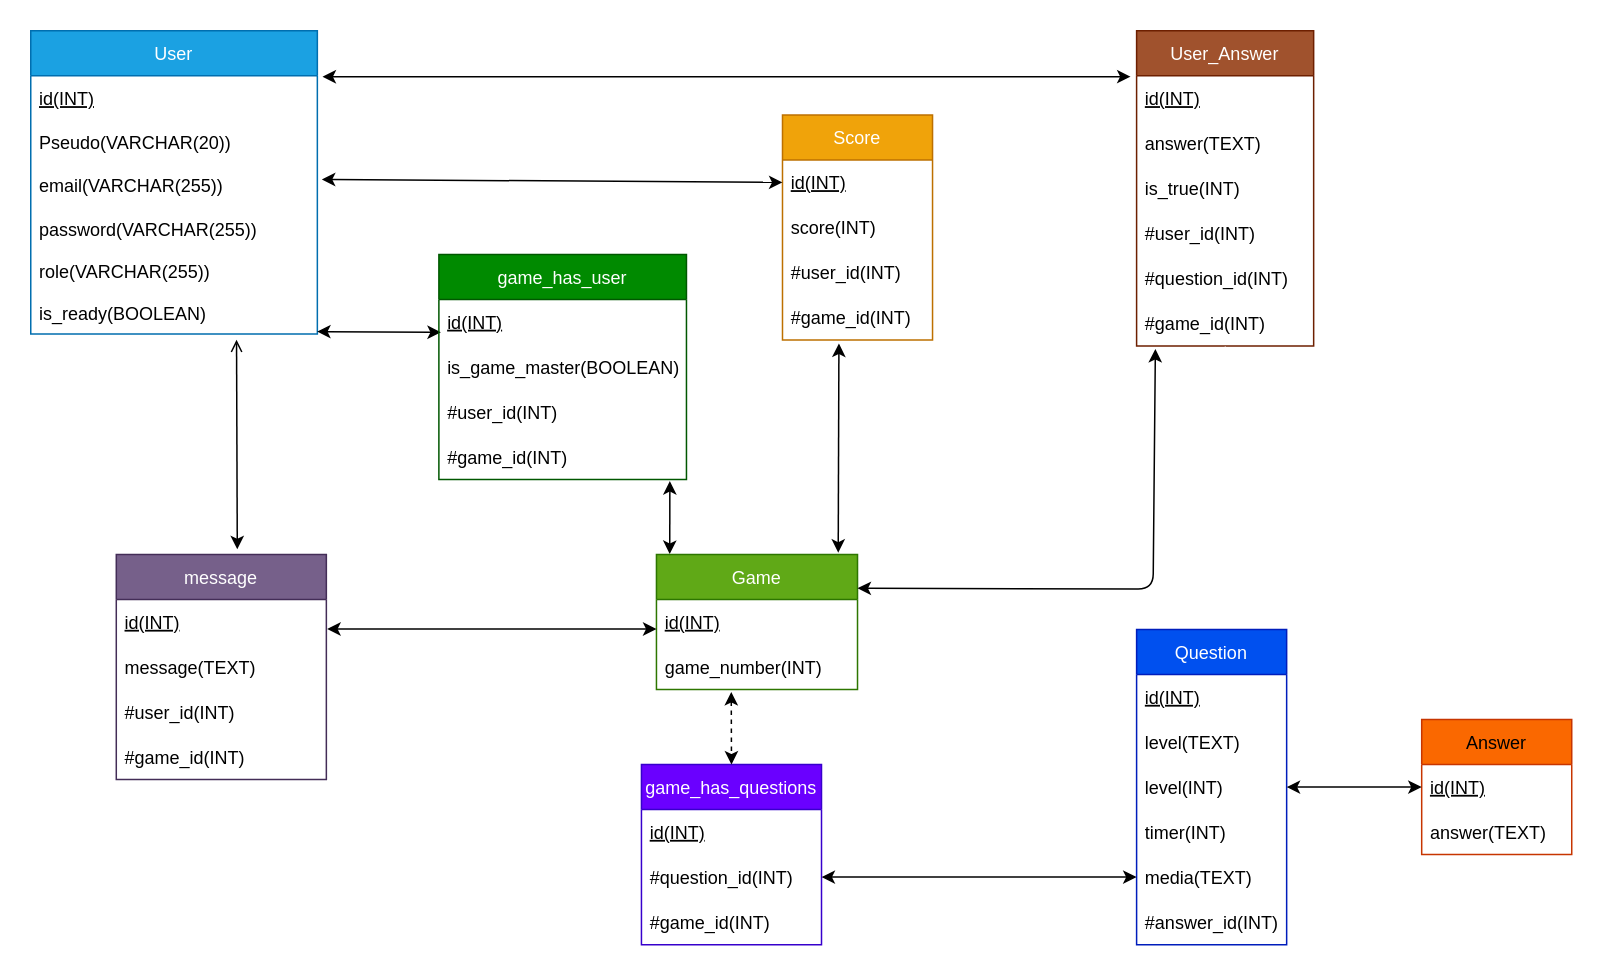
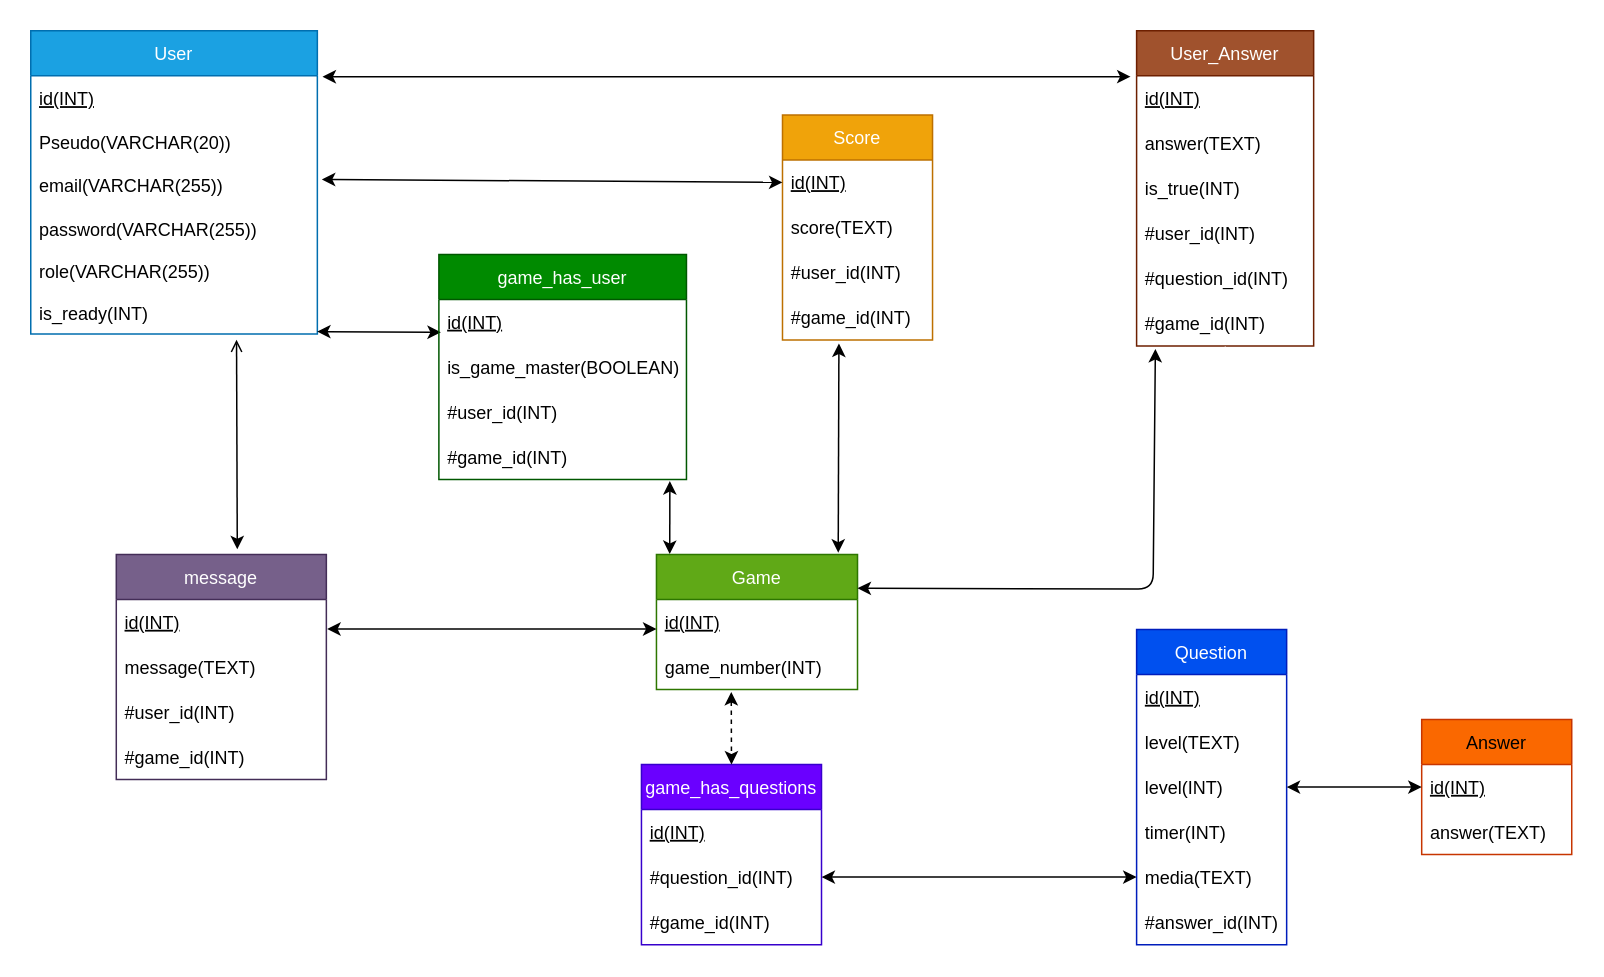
node "score(INT)": label "score(INT)" -> "score(TEXT)"
node "is_ready(BOOLEAN)": label "is_ready(BOOLEAN)" -> "is_ready(INT)"
